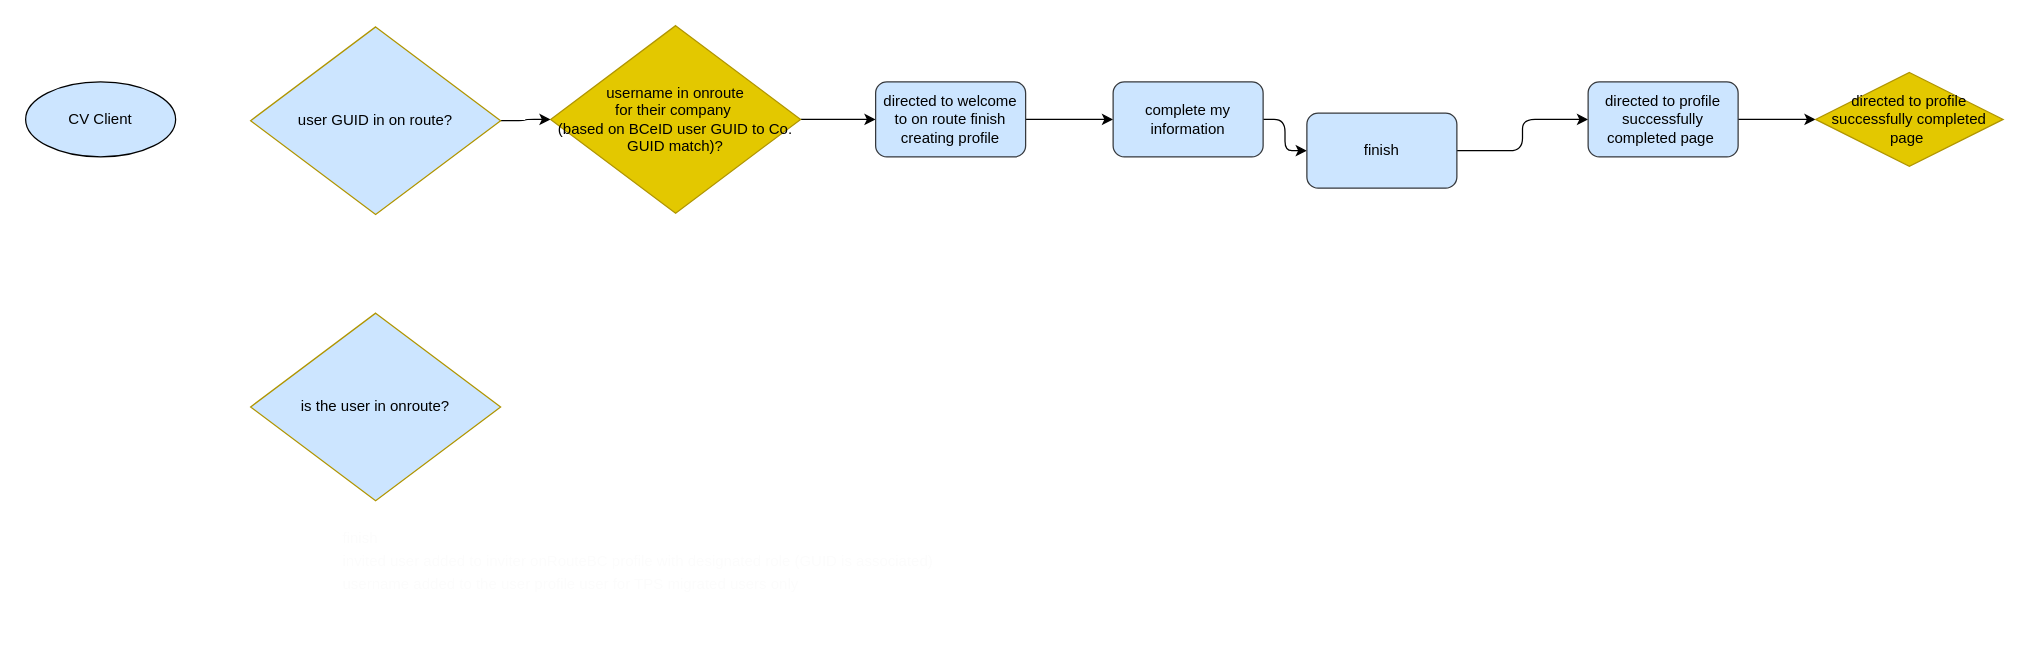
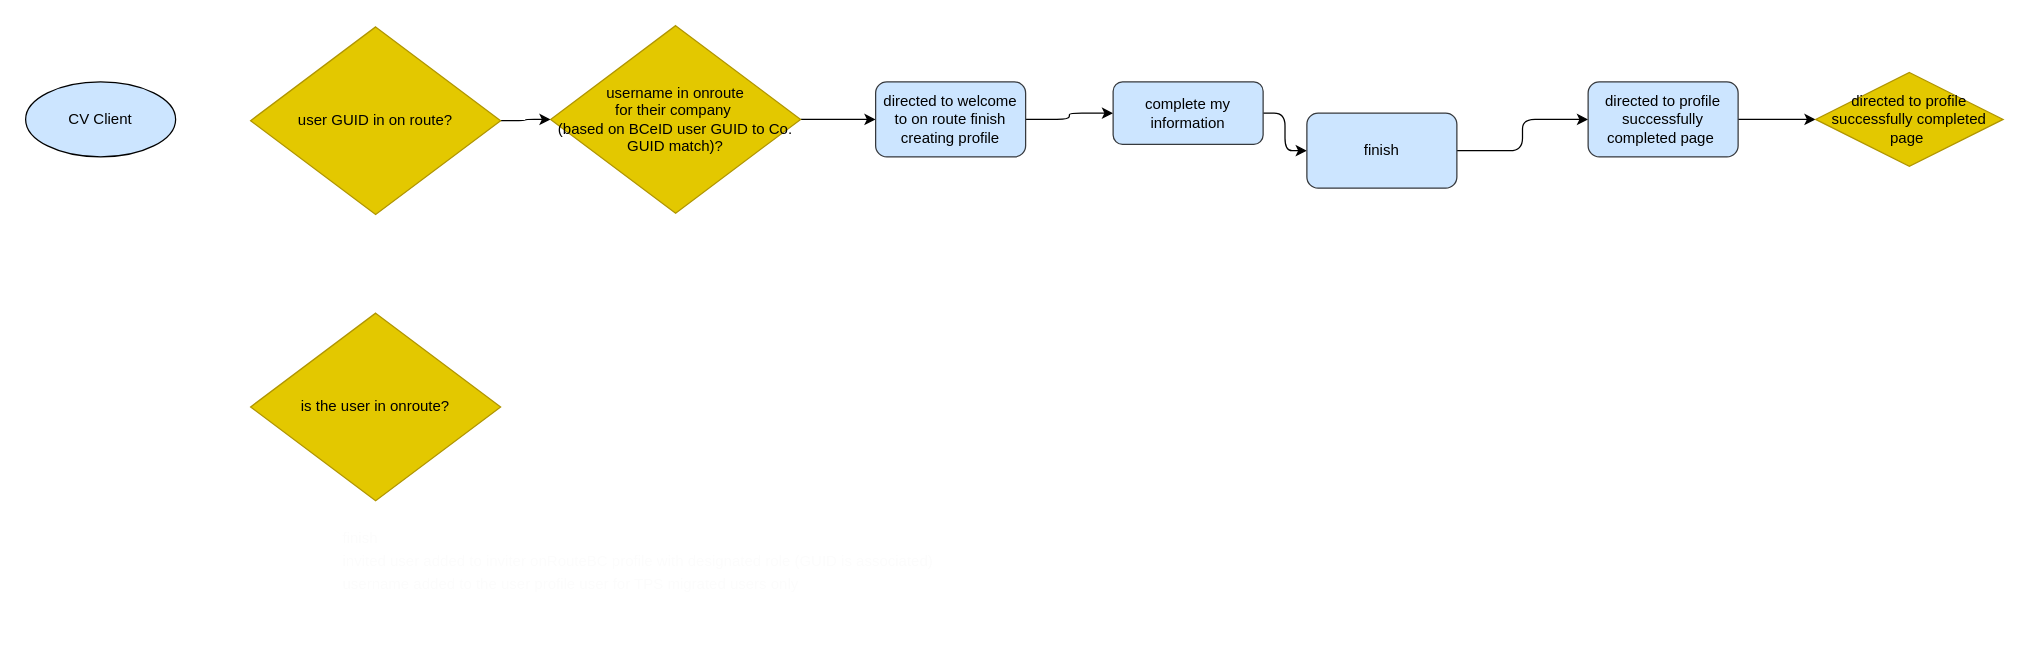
node "complete my information": size 150x75 -> 150x63
node "user GUID in on route?": fillcolor #cce5ff -> #e3c800
node "is the user in onroute?": fillcolor #cce5ff -> #e3c800
